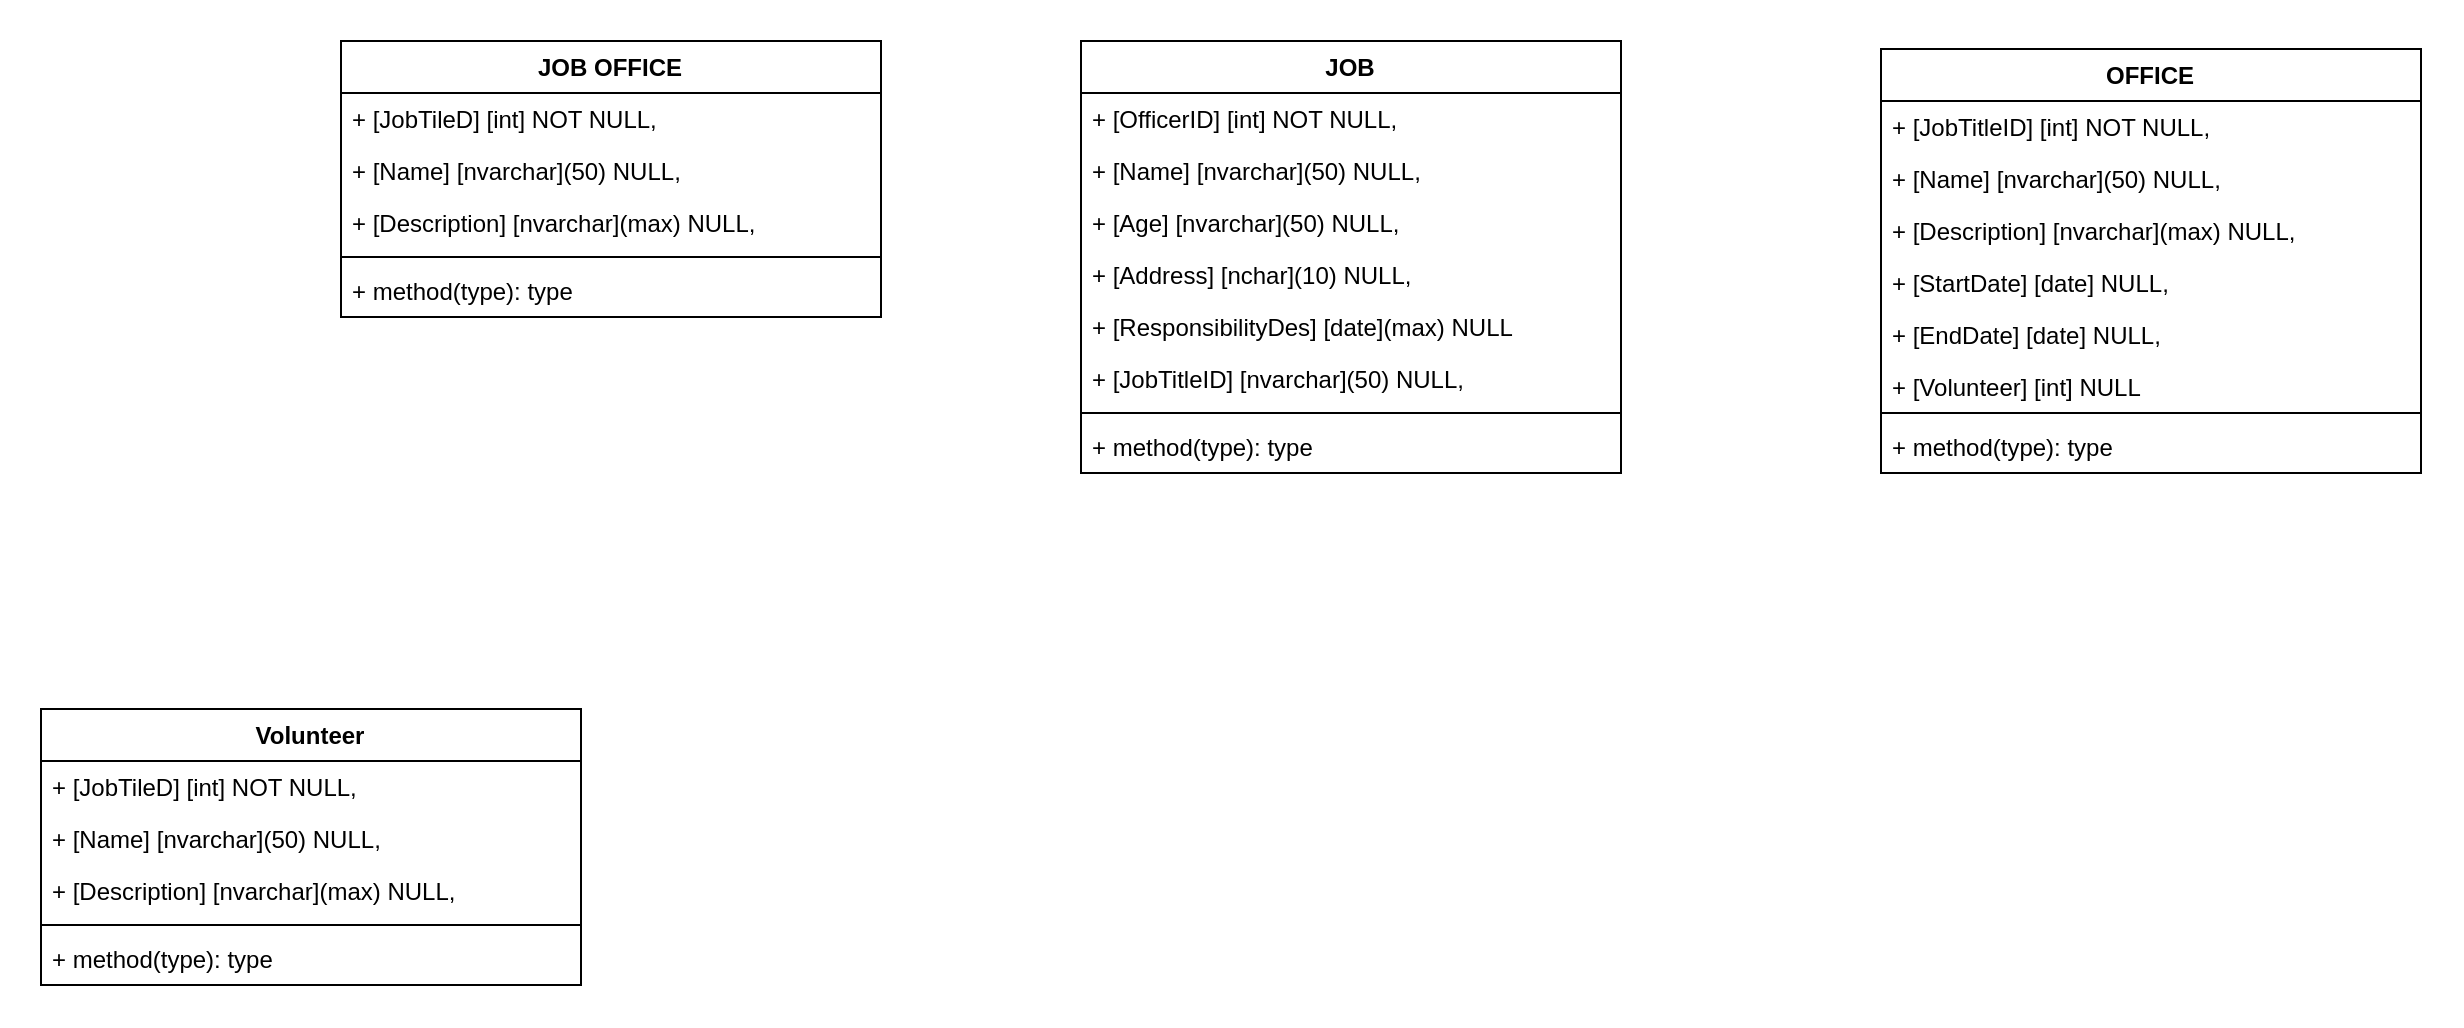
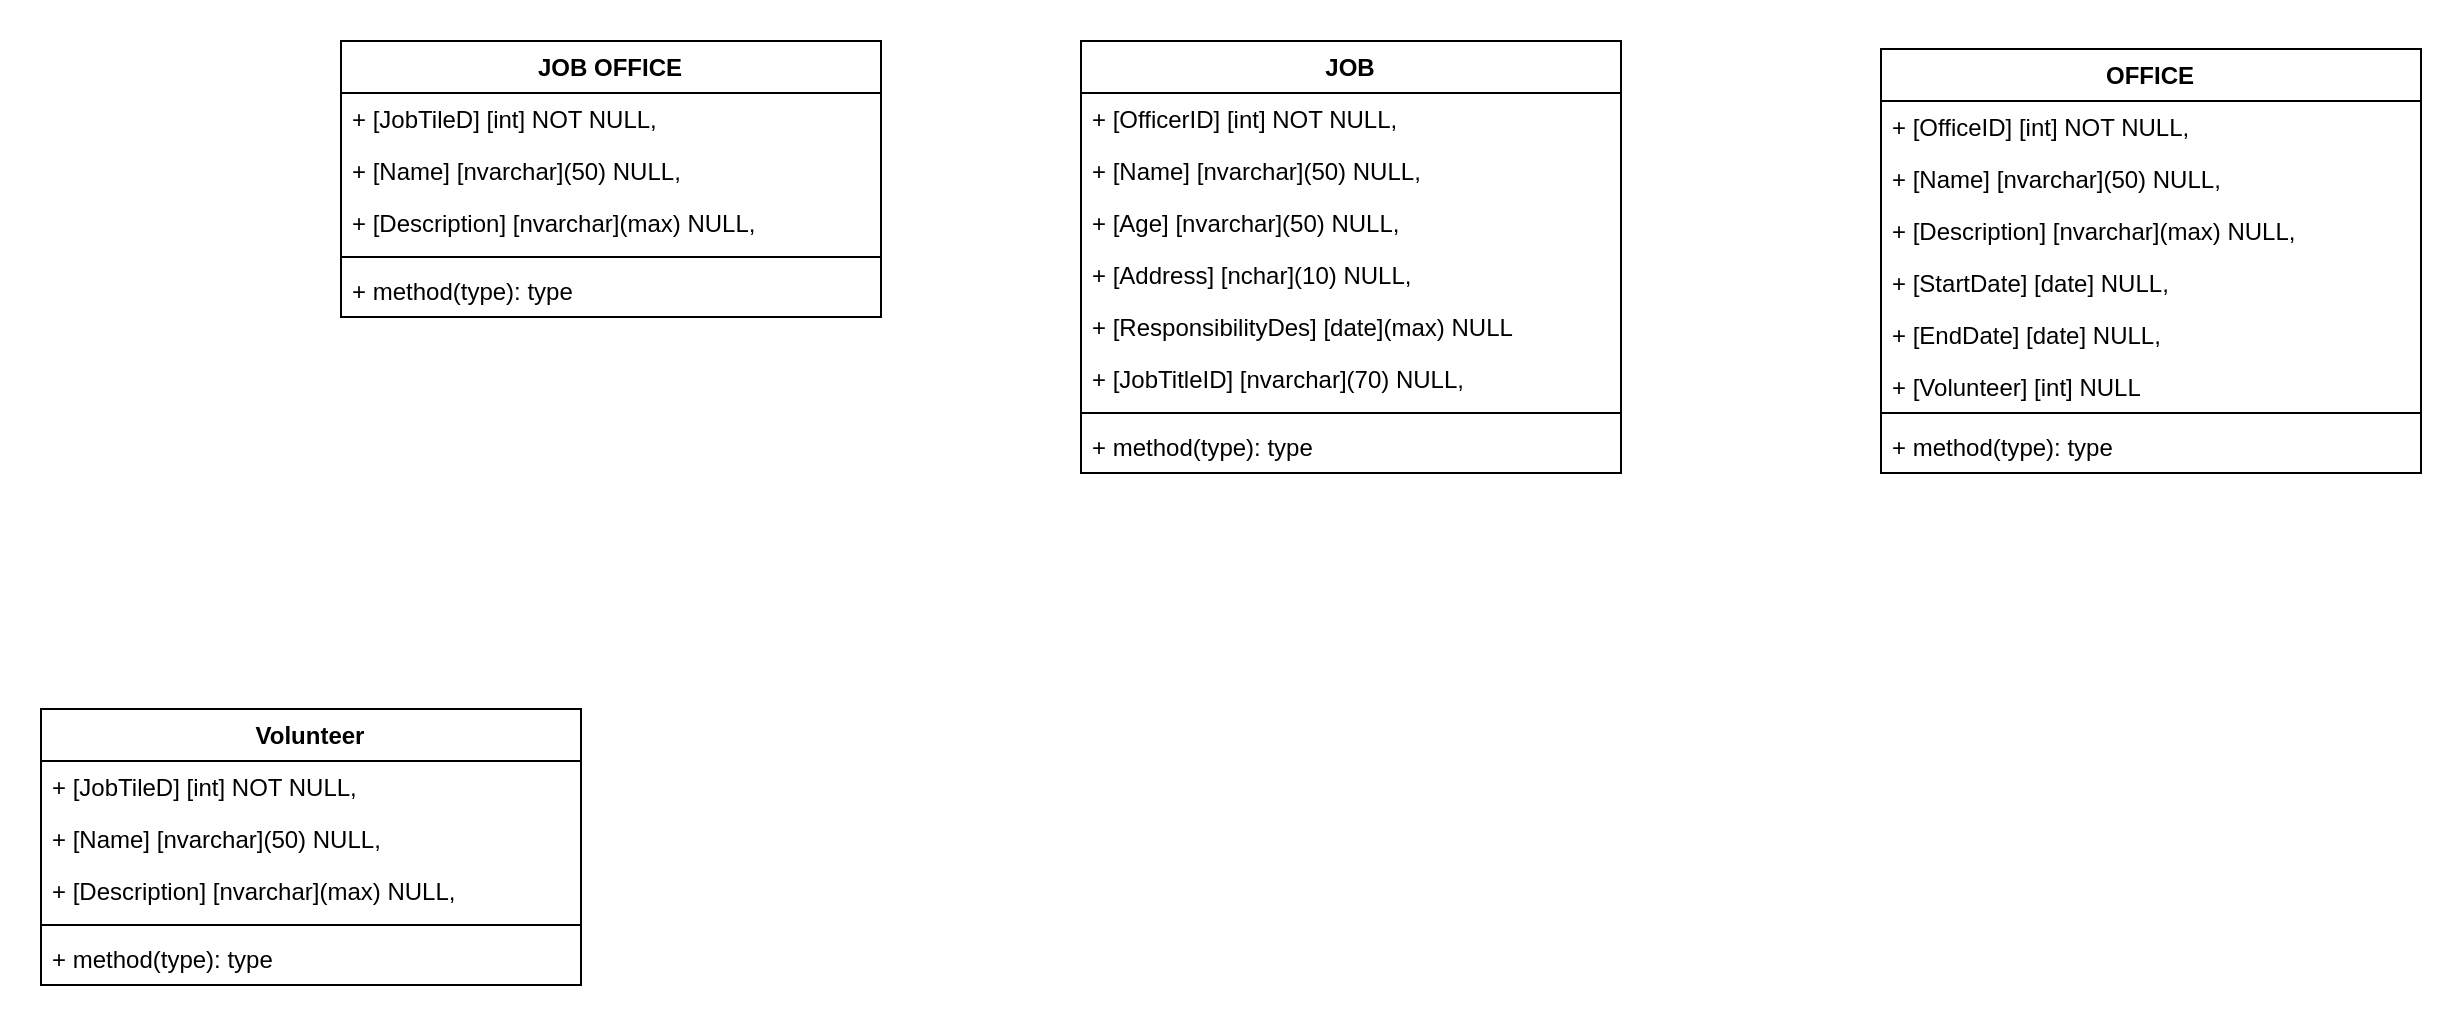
node "+ [JobTitleID] [int] NOT NULL,": label "+ [JobTitleID] [int] NOT NULL," -> "+ [OfficeID] [int] NOT NULL,"
node "+ [JobTitleID] [nvarchar](50) NULL,": label "+ [JobTitleID] [nvarchar](50) NULL," -> "+ [JobTitleID] [nvarchar](70) NULL,"
